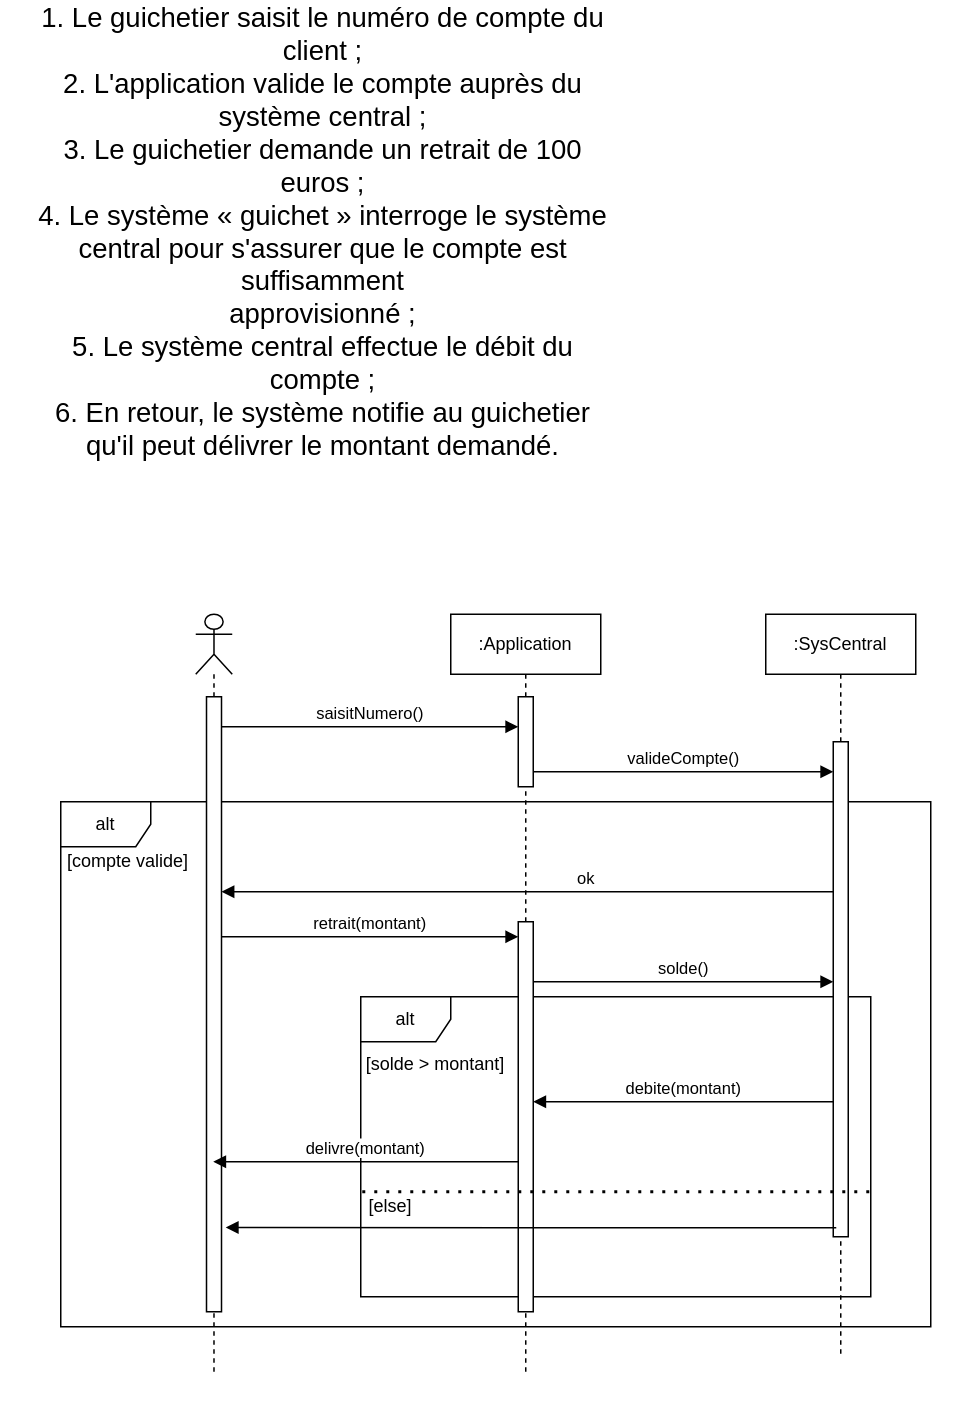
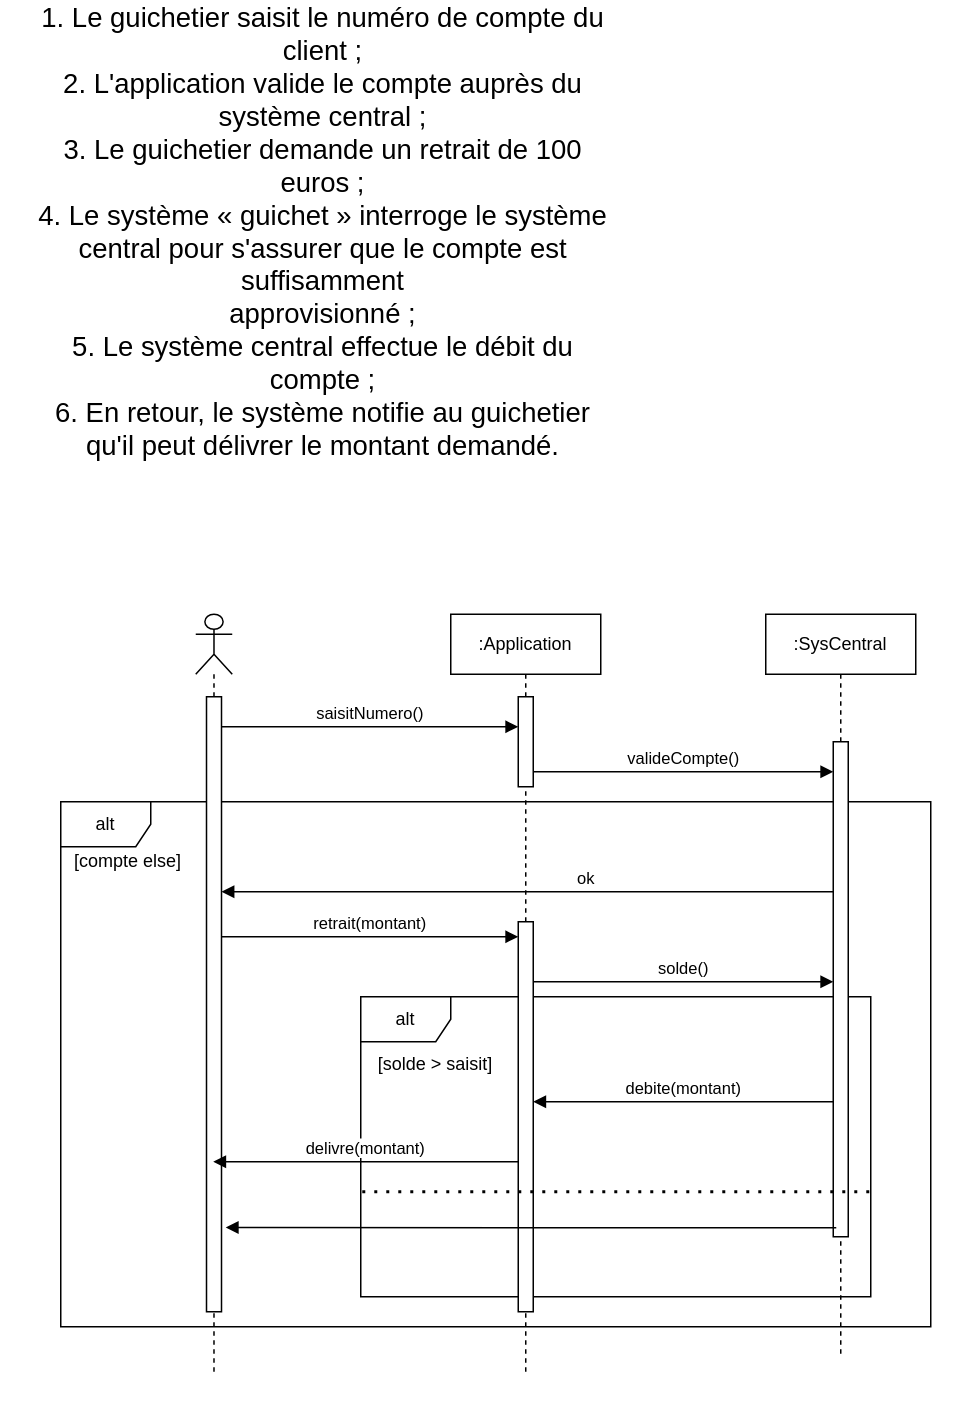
node "[compte valide]": label "[compte valide]" -> "[compte else]"
node "[solde > montant]": label "[solde > montant]" -> "[solde > saisit]"
node "[else]": removed
